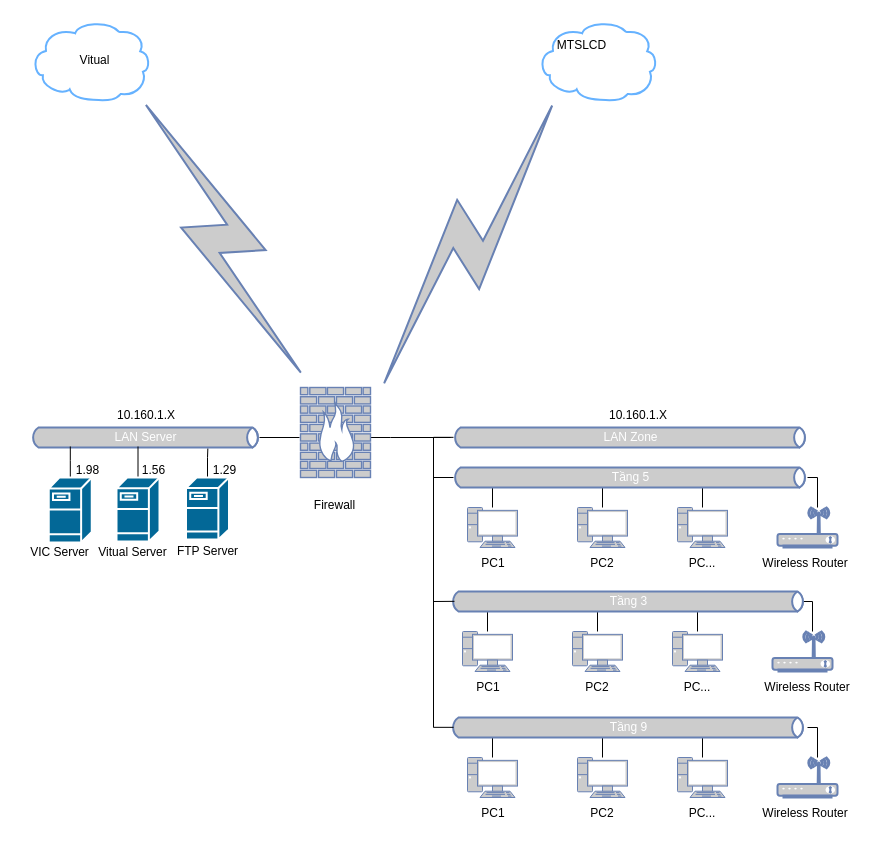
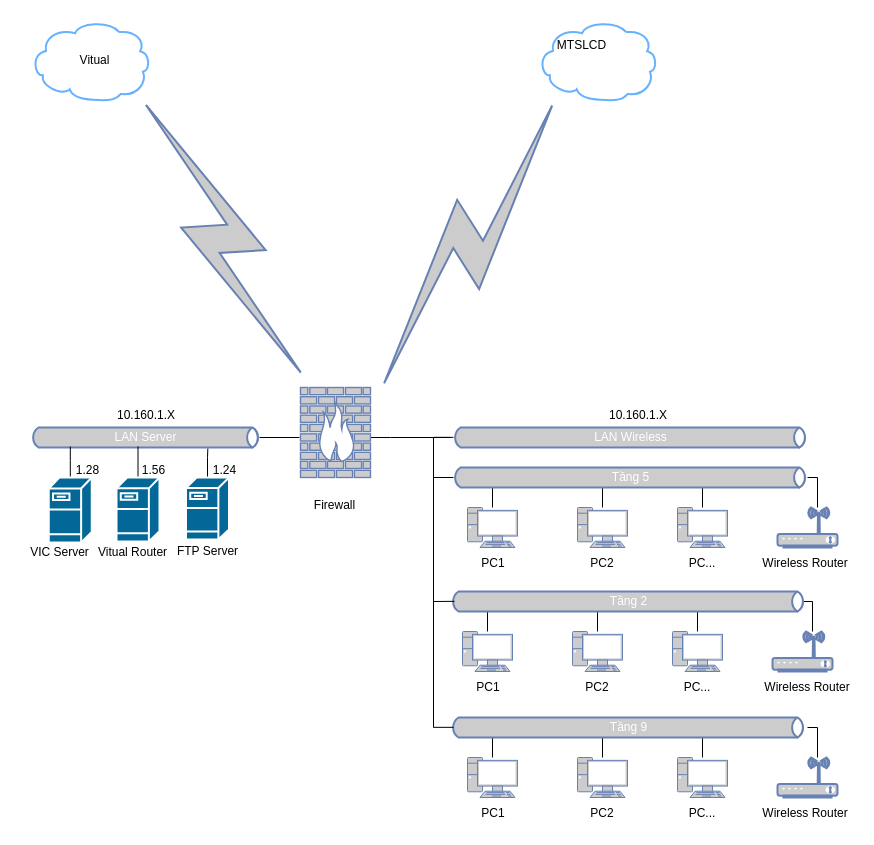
node "LAN Zone": label "LAN Zone" -> "LAN Wireless"
node "1.98": label "1.98" -> "1.28"
node "1.29": label "1.29" -> "1.24"
node "Vitual Server": label "Vitual Server" -> "Vitual Router"
node "Tầng 3": label "Tầng 3" -> "Tầng 2"
